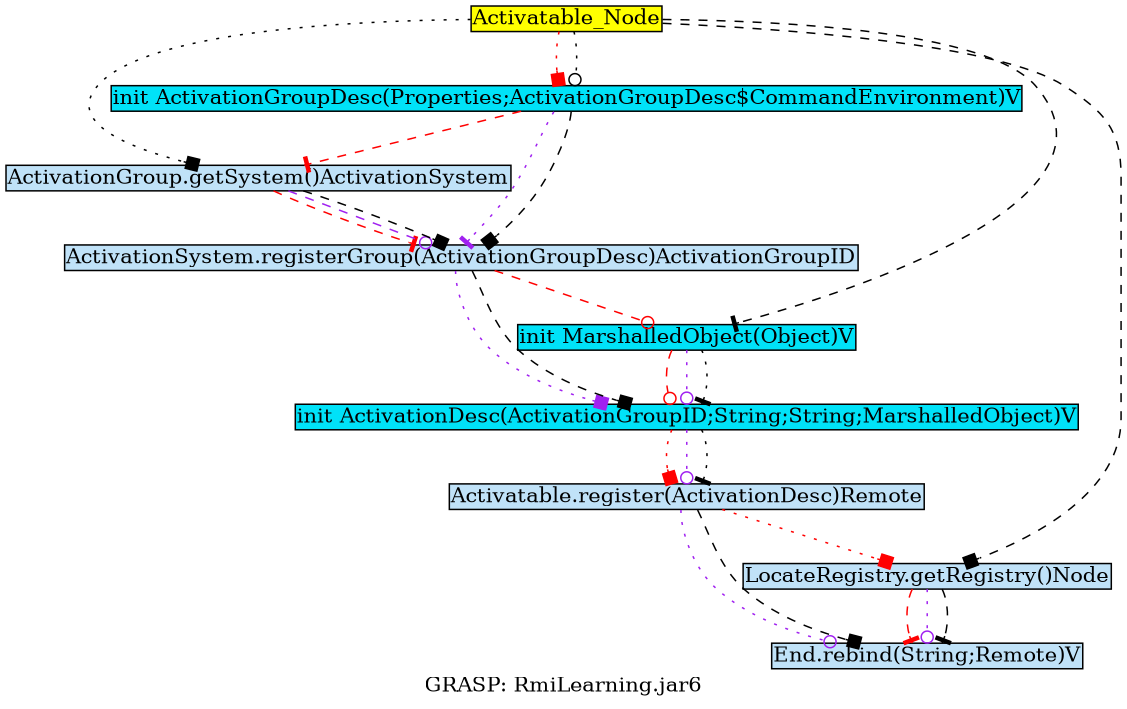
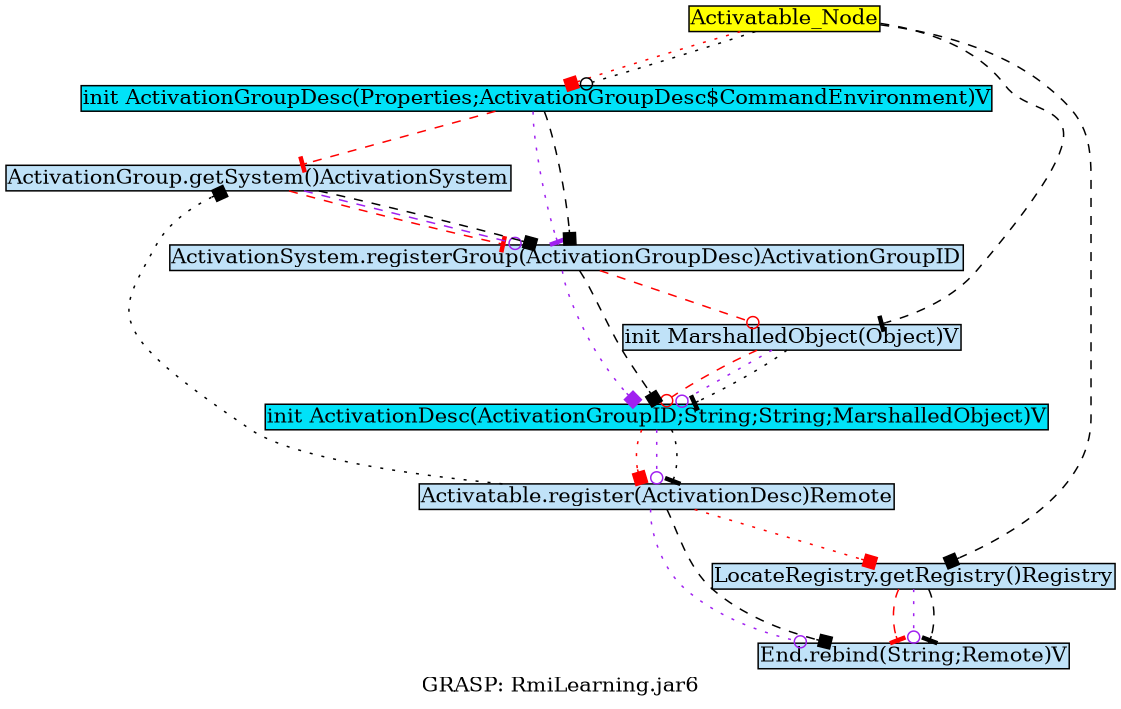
edge "Activatable_Node" -> "ActivationGroup.getSystem()ActivationSystem": now "Activatable.register(ActivationDesc)Remote" -> "ActivationGroup.getSystem()ActivationSystem"
node "init MarshalledObject(Object)V": fillcolor #00e2f8 -> #c0e2f8
node "LocateRegistry.getRegistry()Node": label "LocateRegistry.getRegistry()Node" -> "LocateRegistry.getRegistry()Registry"
